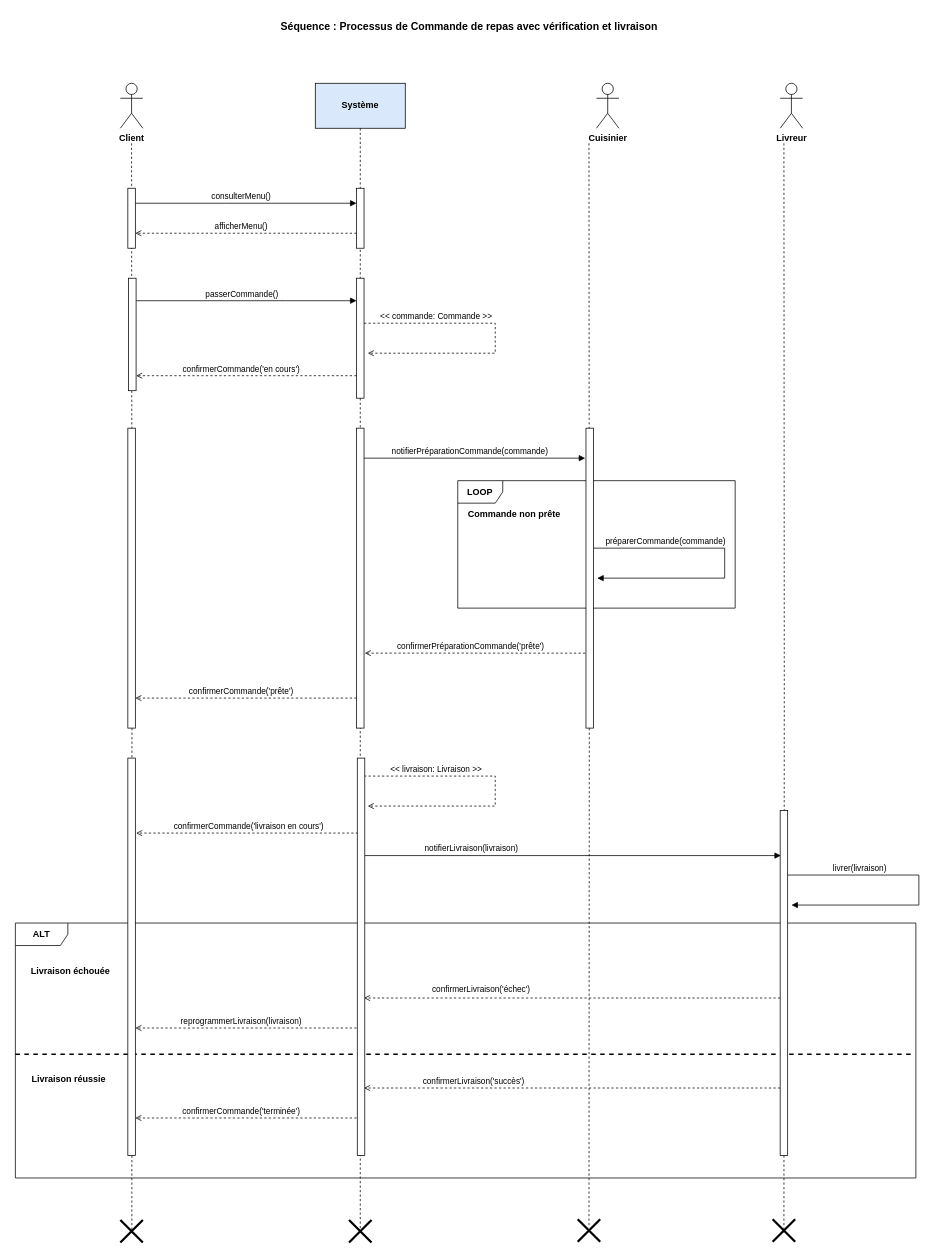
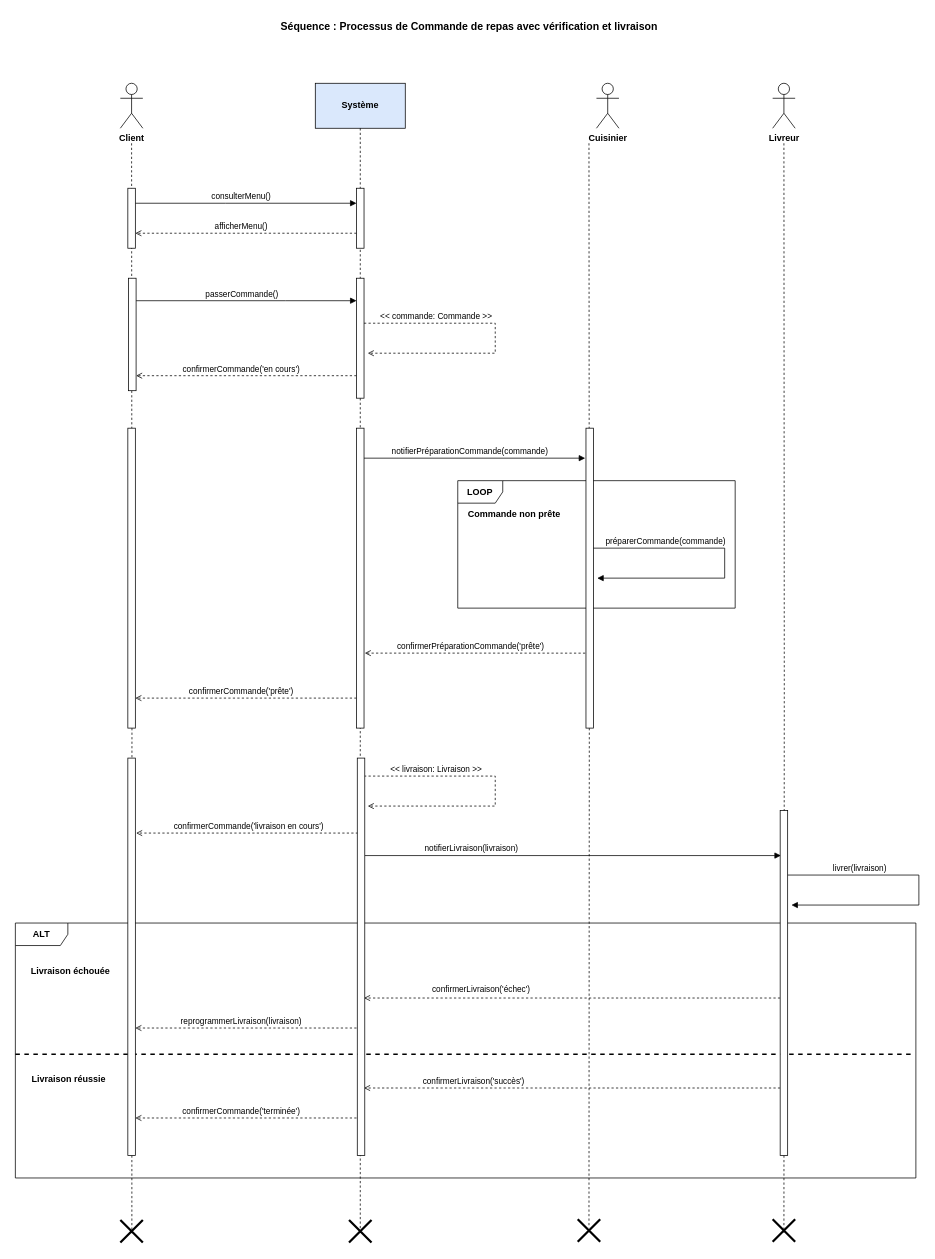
node "Livreur": moved (792, 105) -> (784, 105)
